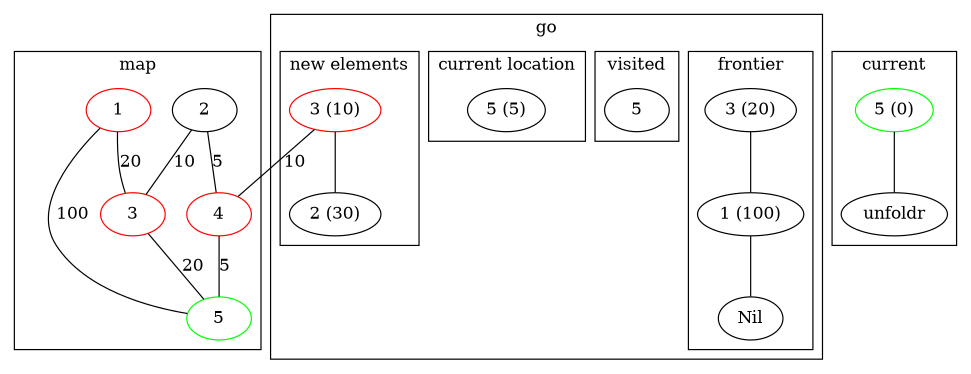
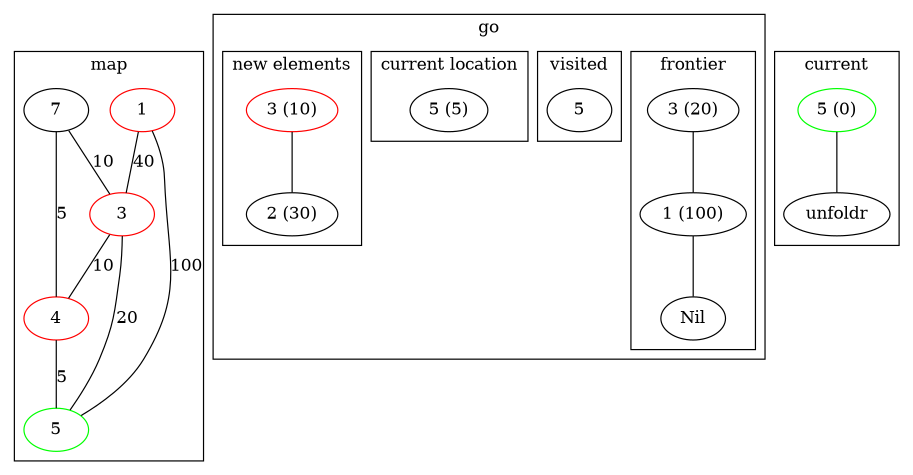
node "2": label "2" -> "7"
edge "3 (10)" -- "4": now "3" -- "4"
edge "1" -- "3": label "20" -> "40"
